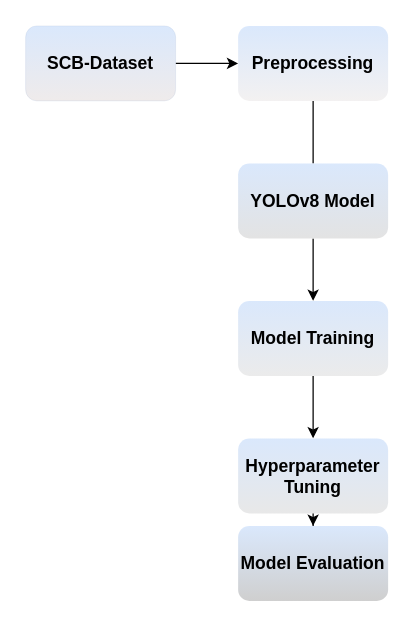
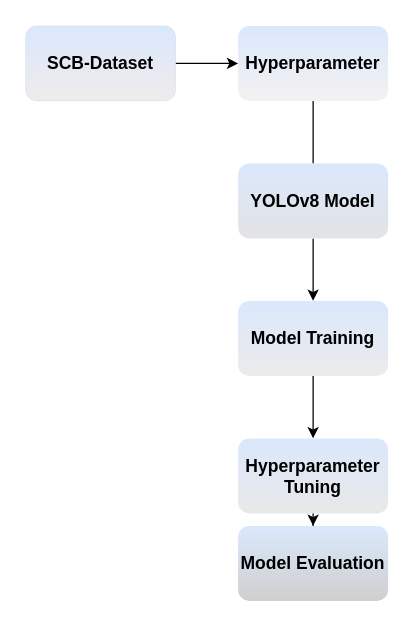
node "Preprocessing": label "Preprocessing" -> "Hyperparameter"
